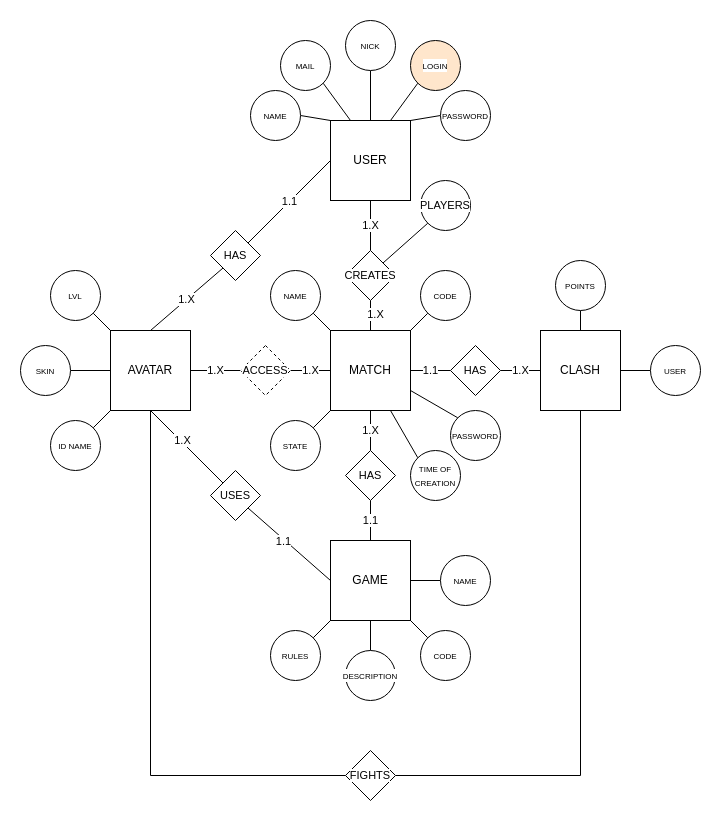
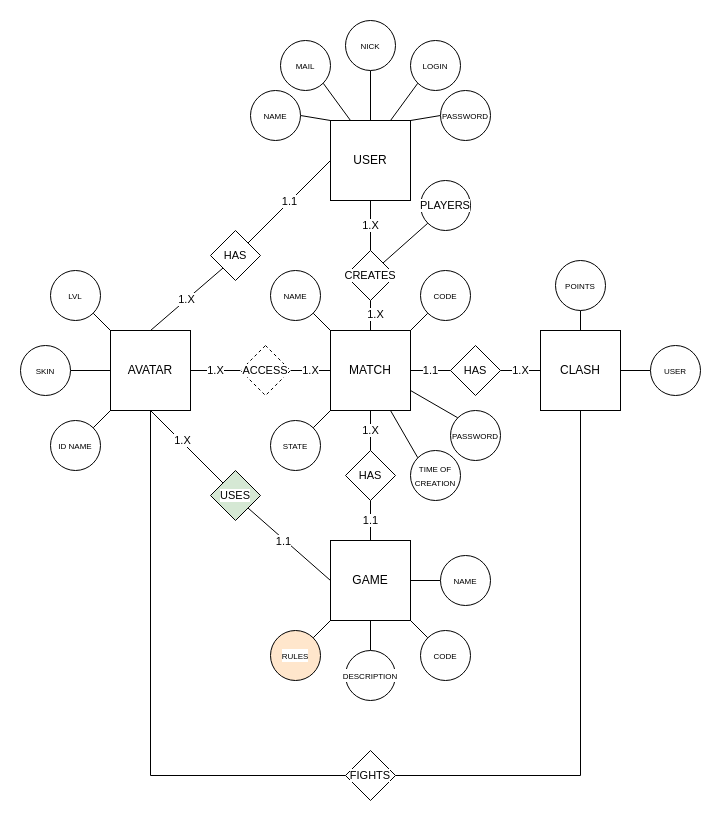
node "LOGIN": fillcolor #ffe6cc -> #ffffff
node "USES": fillcolor #ffffff -> #d5e8d4
node "RULES": fillcolor #ffffff -> #ffe6cc
